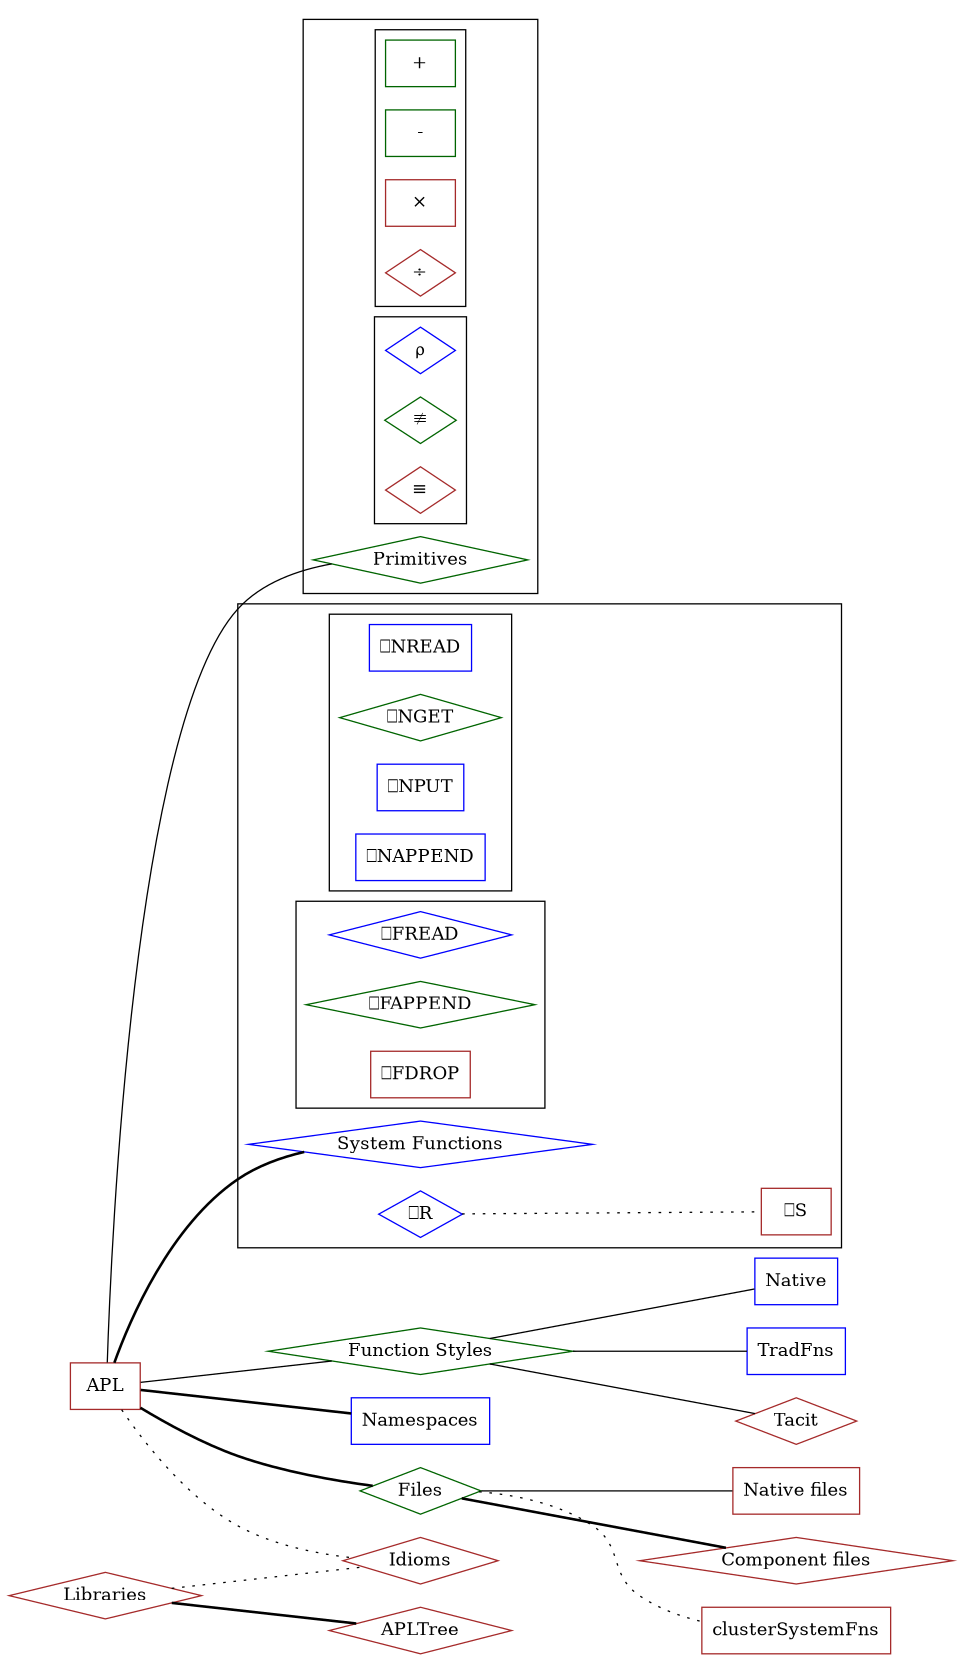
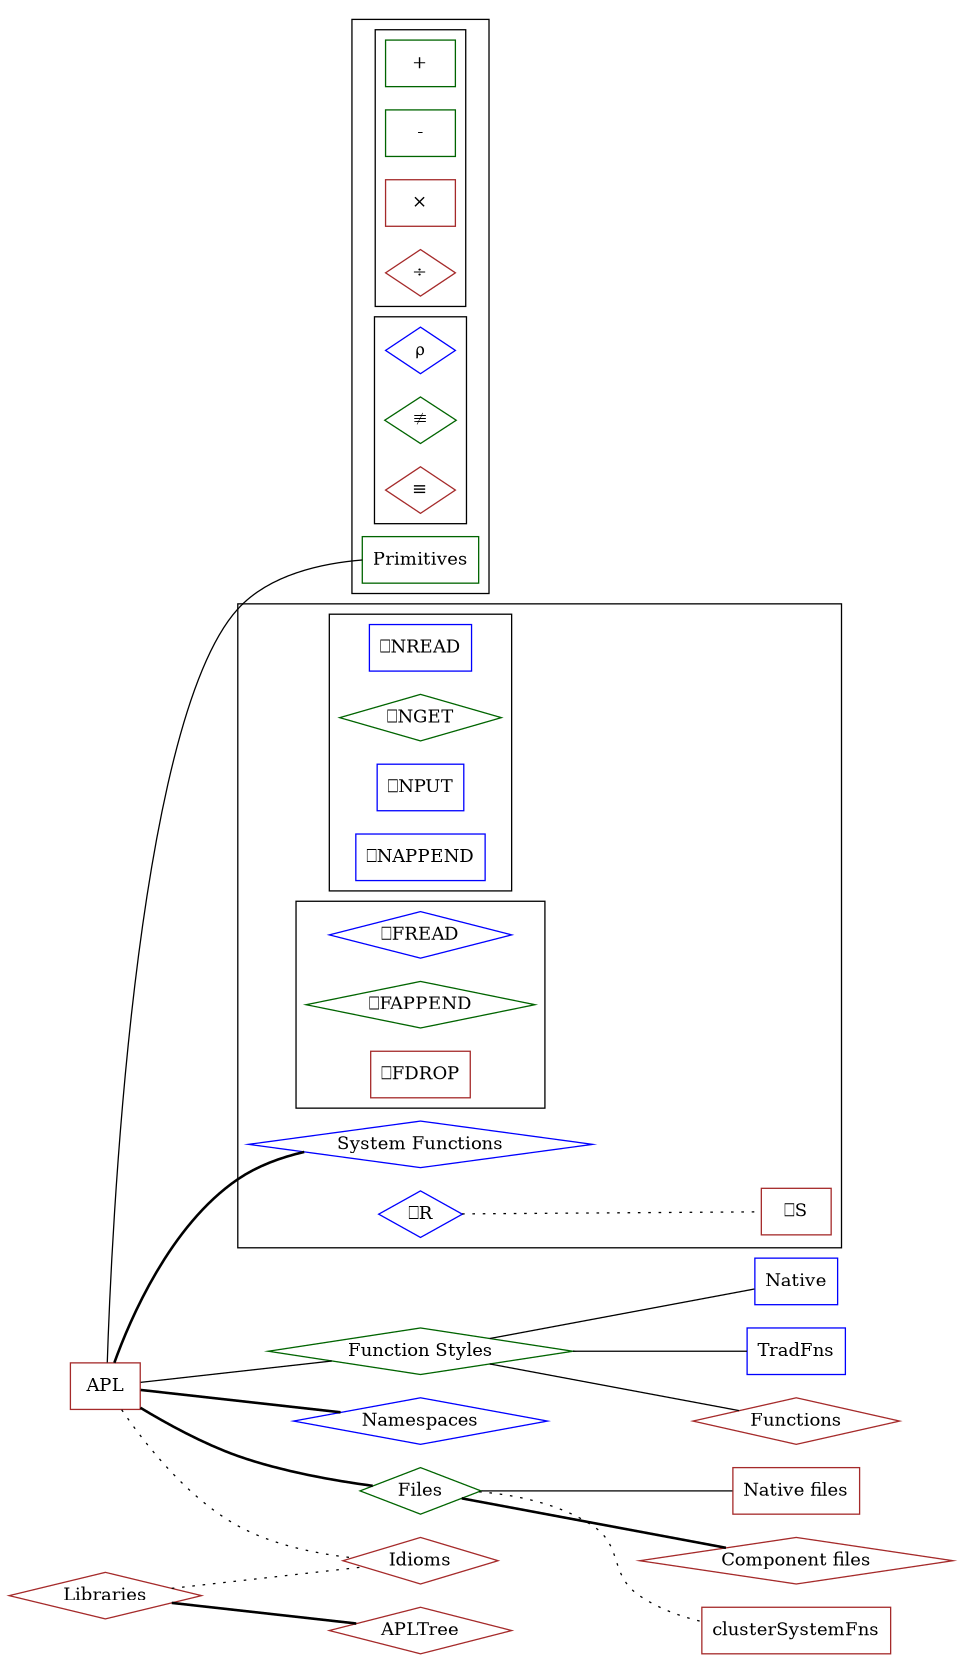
node "Primitives": shape diamond -> box
node "Namespaces": shape box -> diamond
node "Tacit": label "Tacit" -> "Functions"
